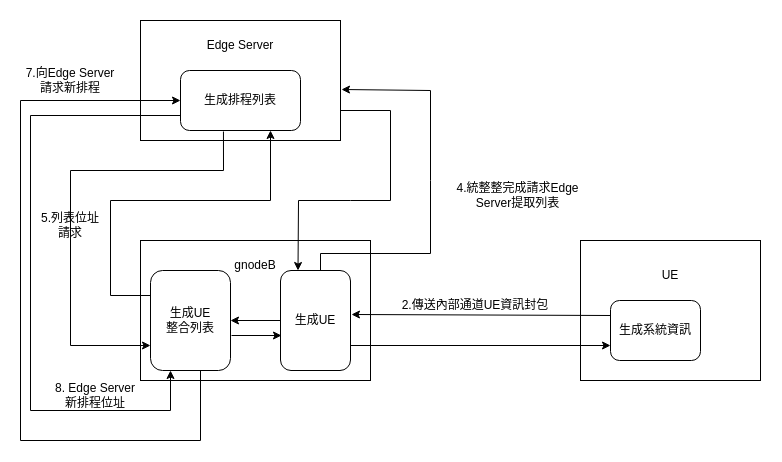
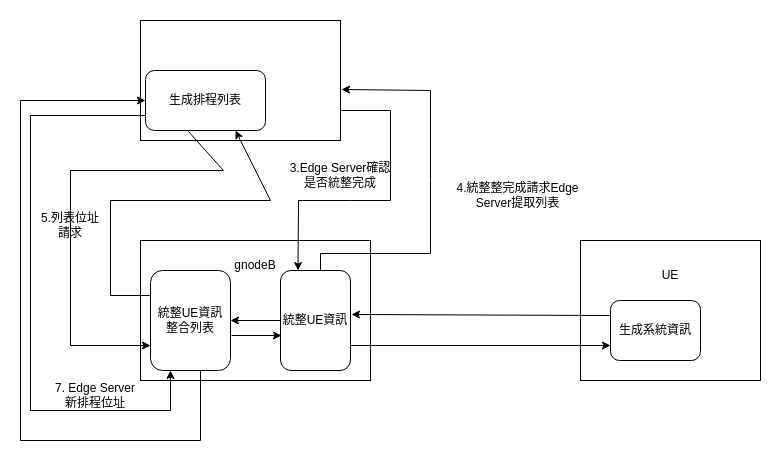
node "Edge Server": removed
node "7.向Edge Server 請求新排程": removed
node "生成排程列表": moved (241, 101) -> (206, 101)
node "3.Edge Server確認是否統整完成": added
node "2.傳送內部通道UE資訊封包": removed
node "生成UE 整合列表": label "生成UE 整合列表" -> "統整UE資訊 整合列表"
node "生成UE": label "生成UE" -> "統整UE資訊"
node "8. Edge Server新排程位址": label "8. Edge Server新排程位址" -> "7. Edge Server新排程位址"
